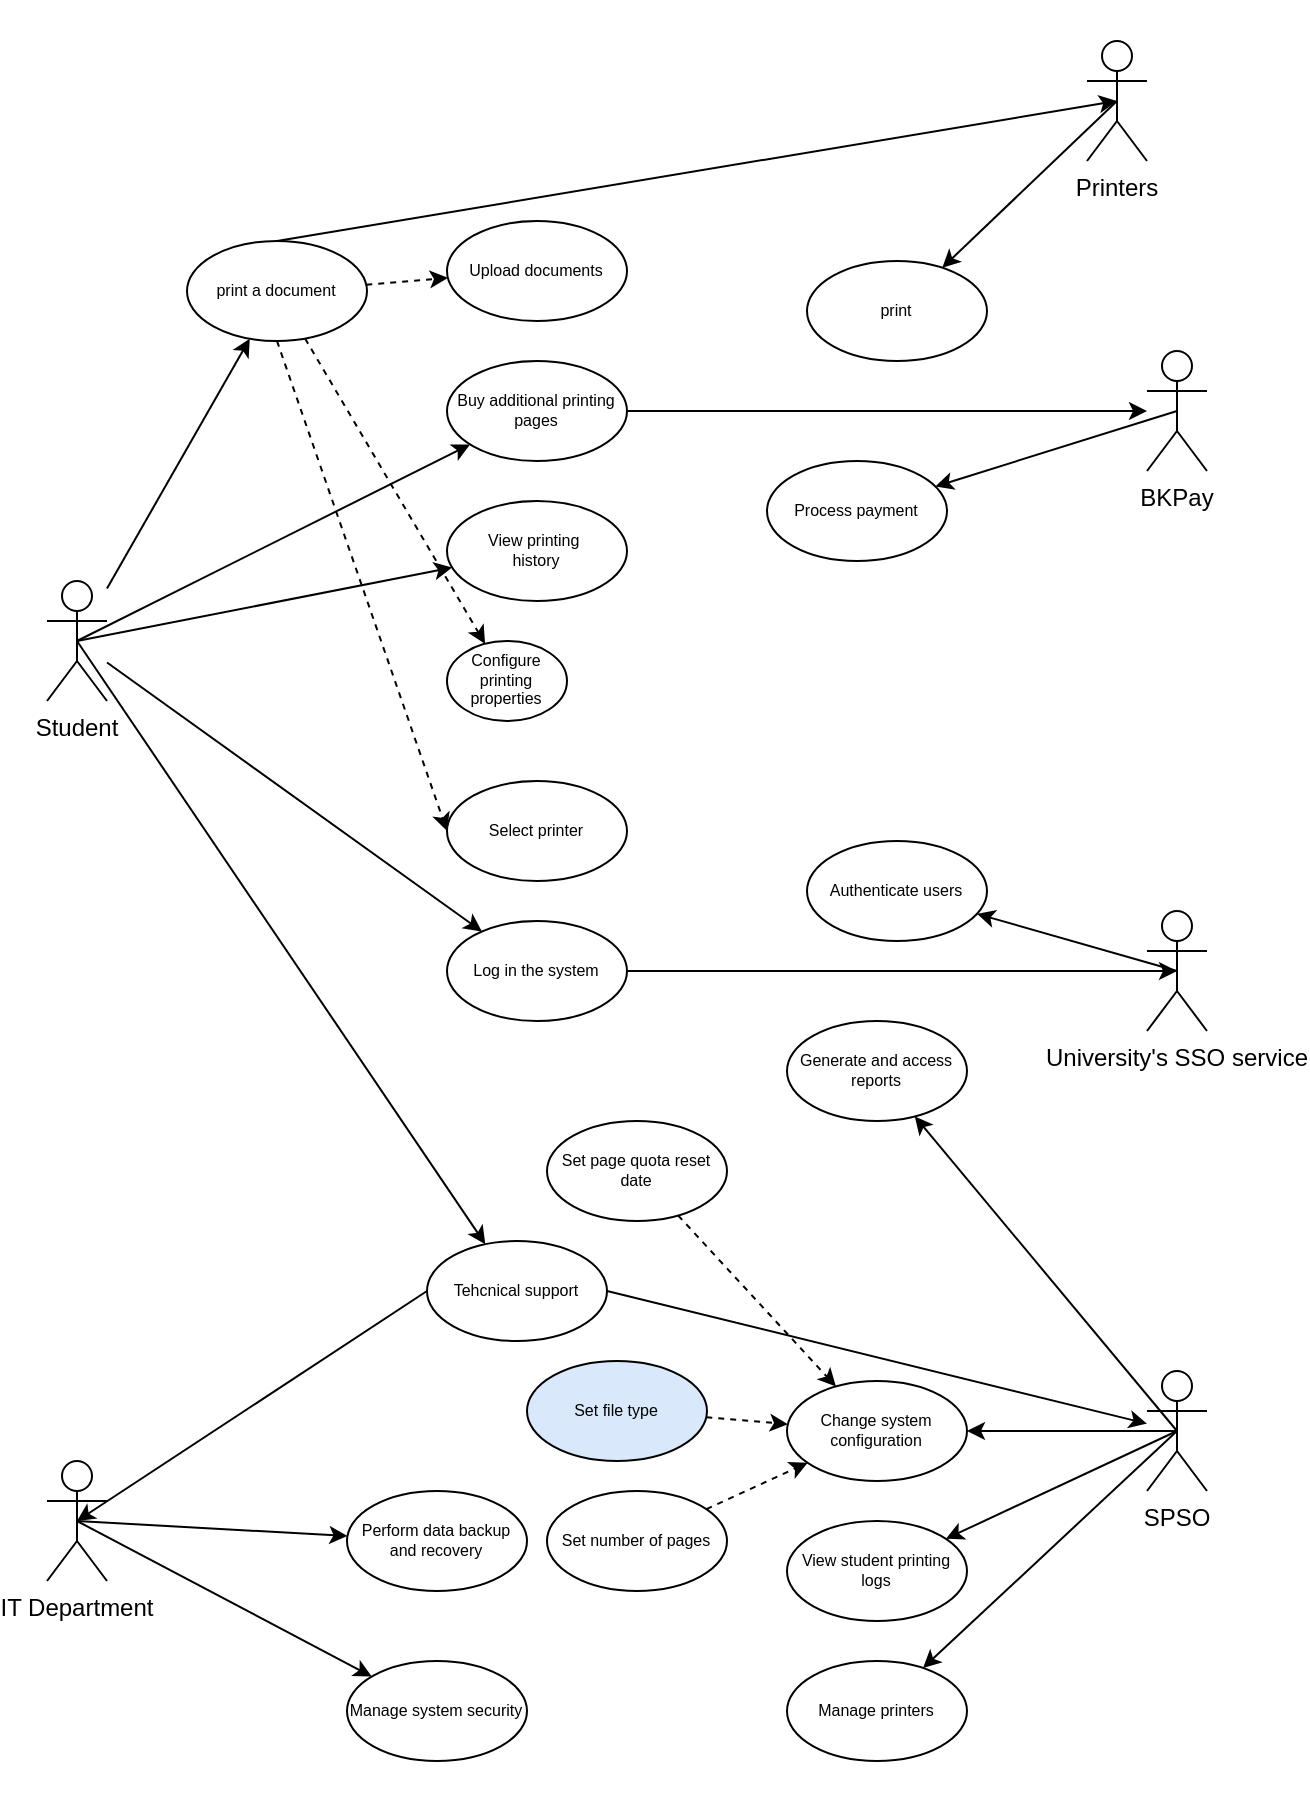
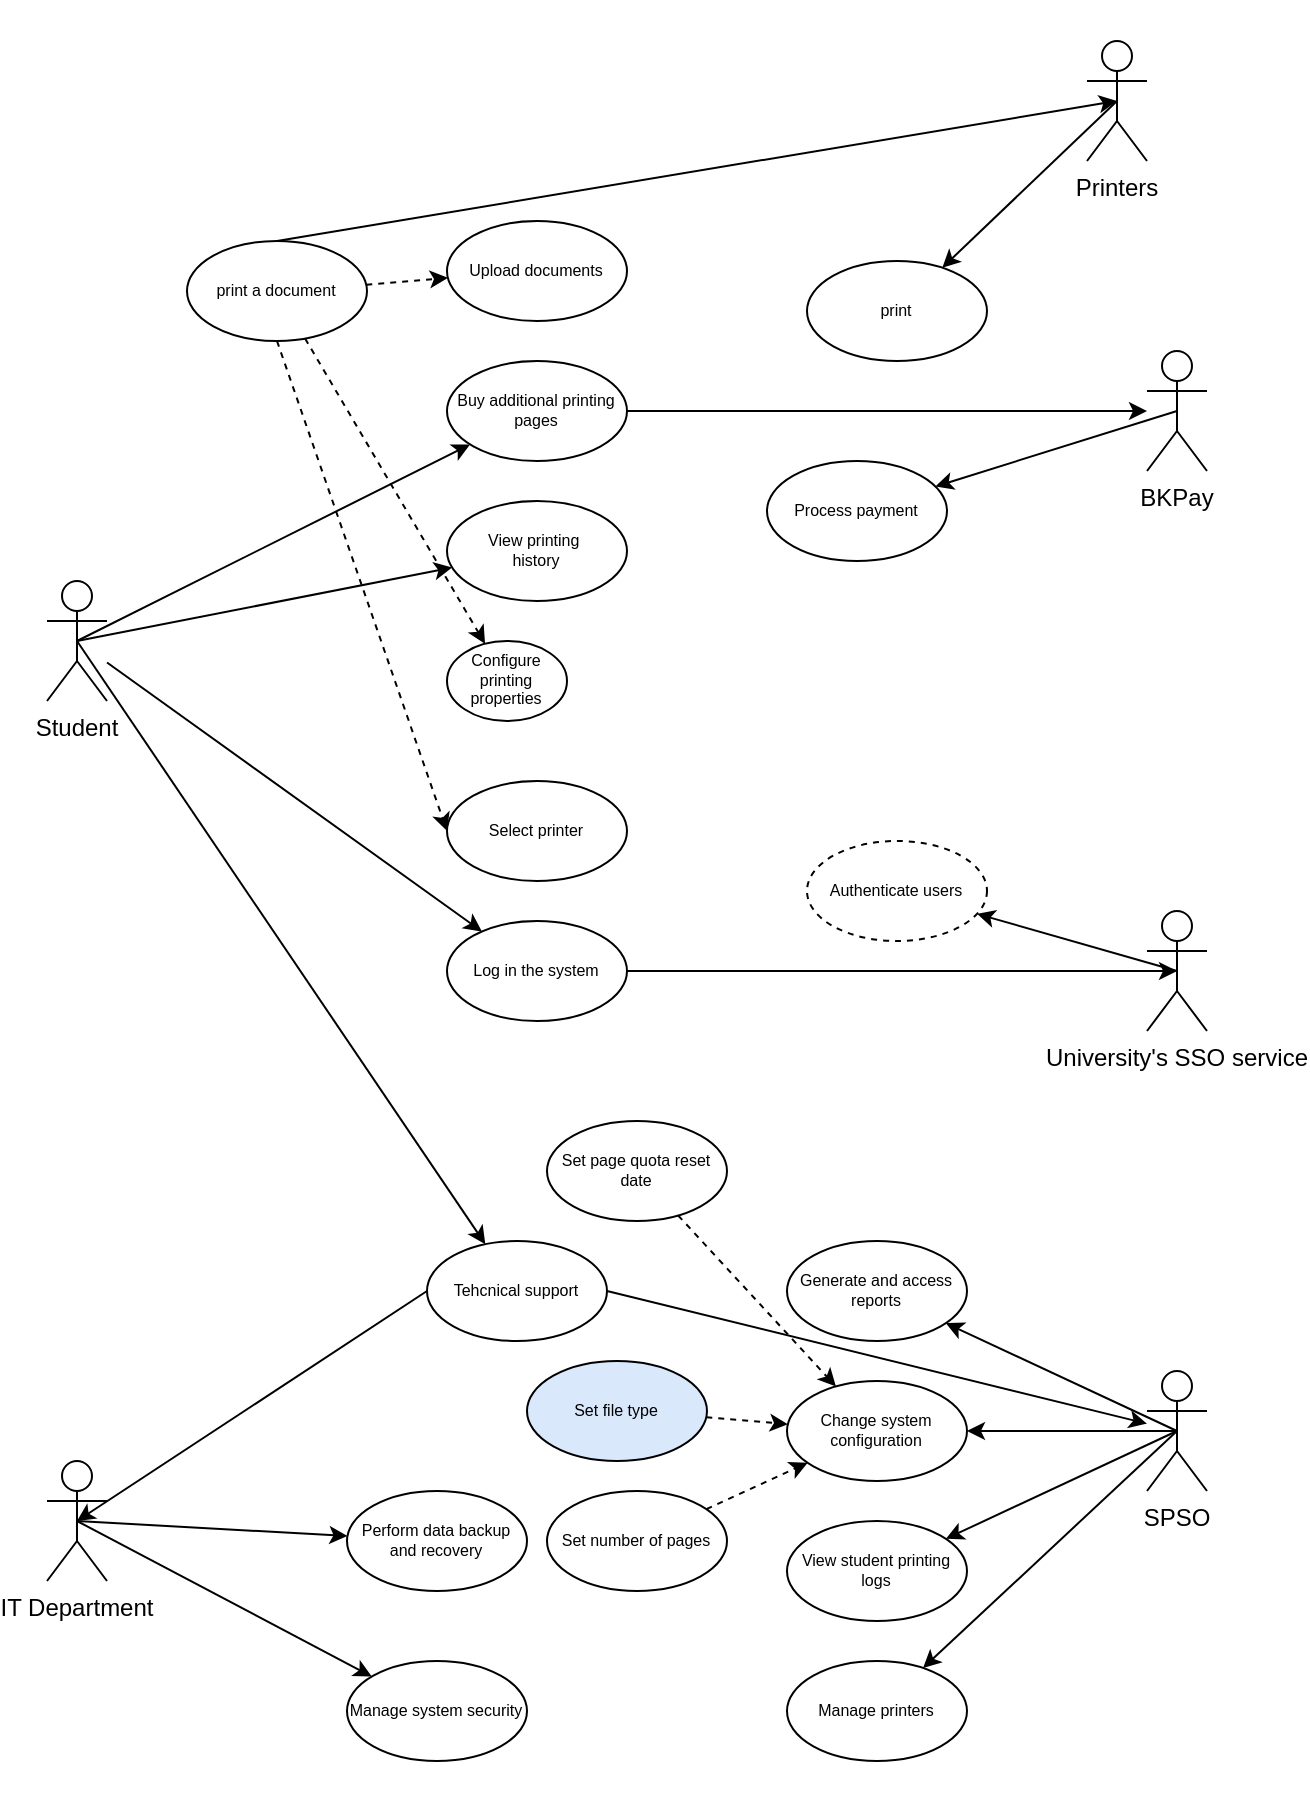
edge "Student" -> "print a document": removed
node "Authenticate users": style solid -> dashed
node "Generate and access reports": moved (877, 1071) -> (877, 1291)
